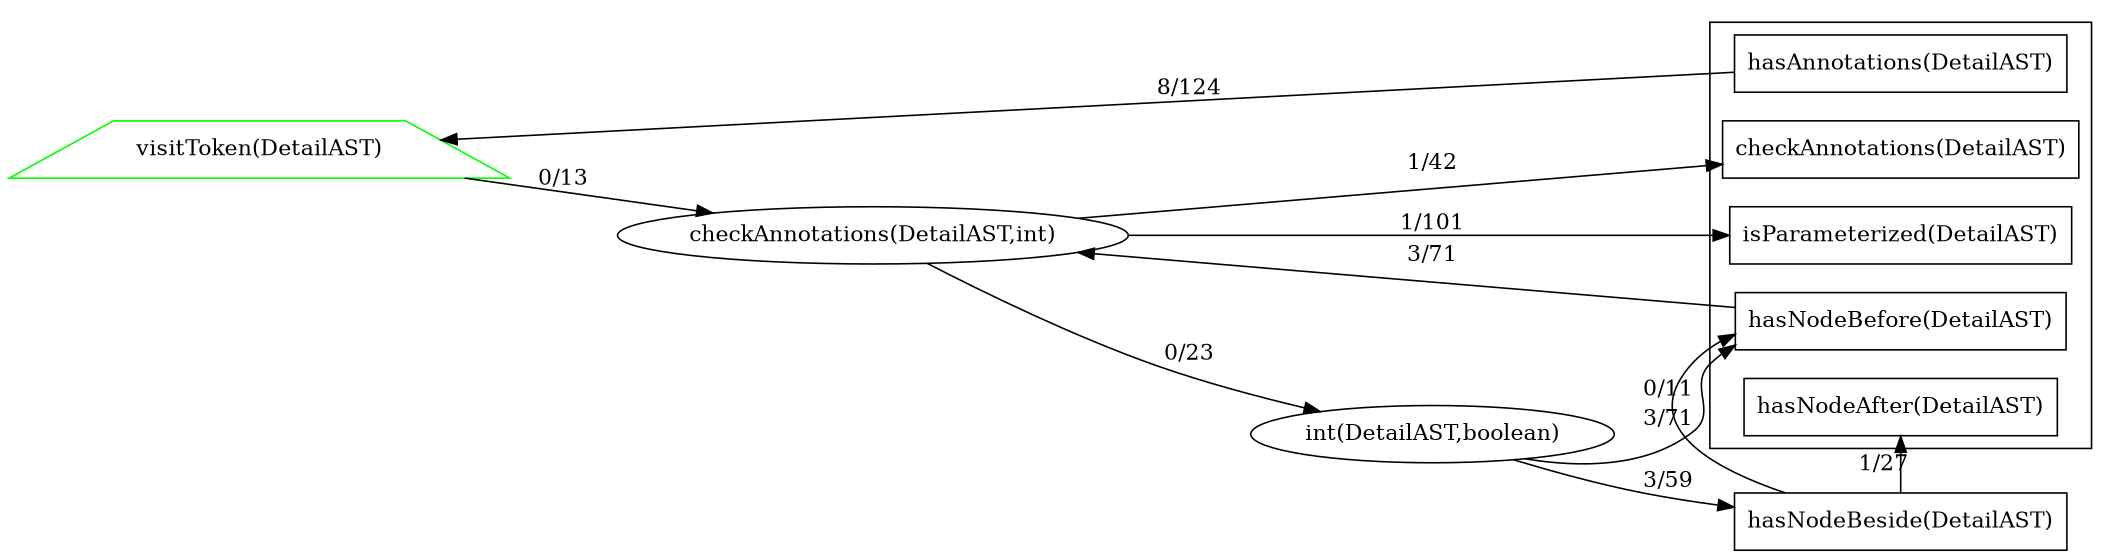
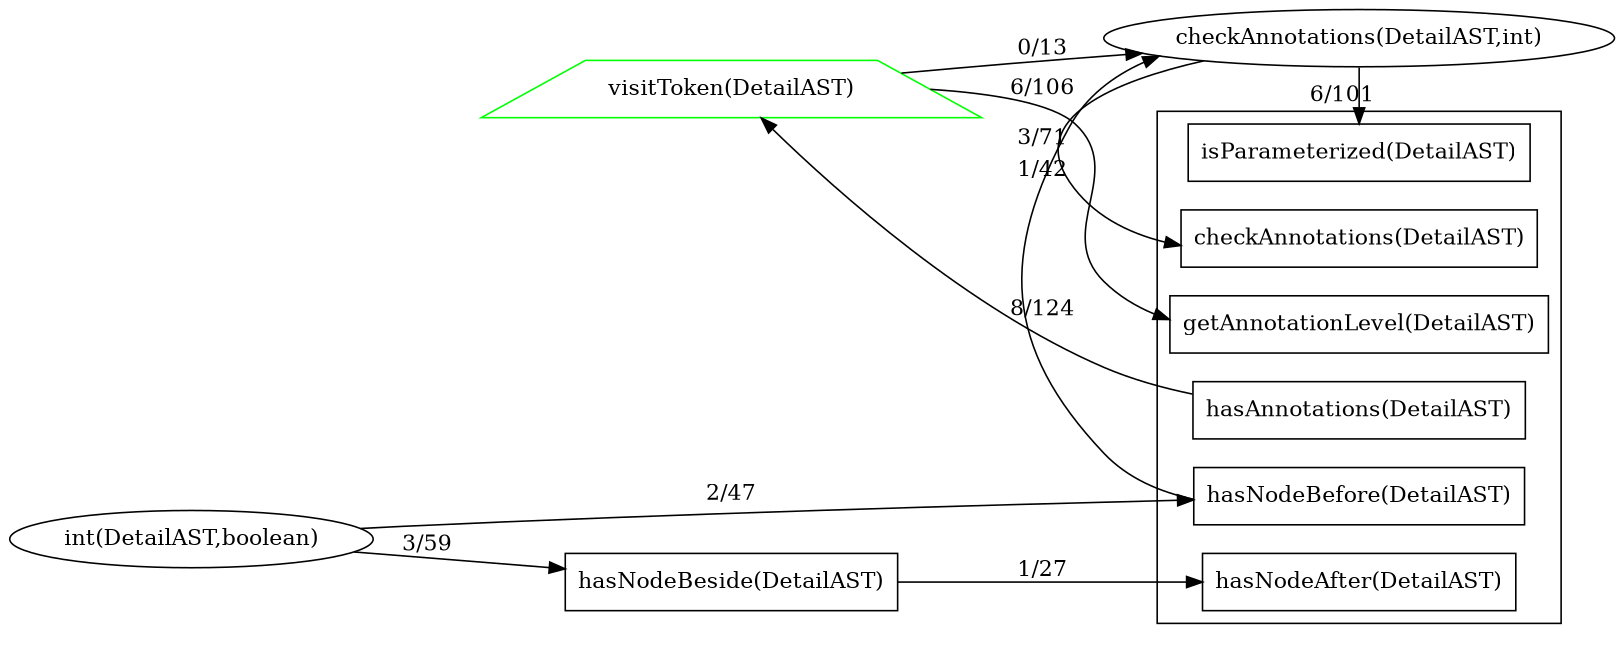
edge "checkAnnotations(DetailAST,int)" -> "isParameterized(DetailAST)": label "1/101" -> "6/101"
node "getAnnotationLevel(DetailAST)": added
edge "checkAnnotations(DetailAST,int)" -> "int(DetailAST,boolean)": removed, label "0/23"
edge "int(DetailAST,boolean)" -> "hasNodeBefore(DetailAST)": label "3/71" -> "2/47"
edge "hasNodeBeside(DetailAST)" -> "hasNodeBefore(DetailAST)": removed, label "0/11"
